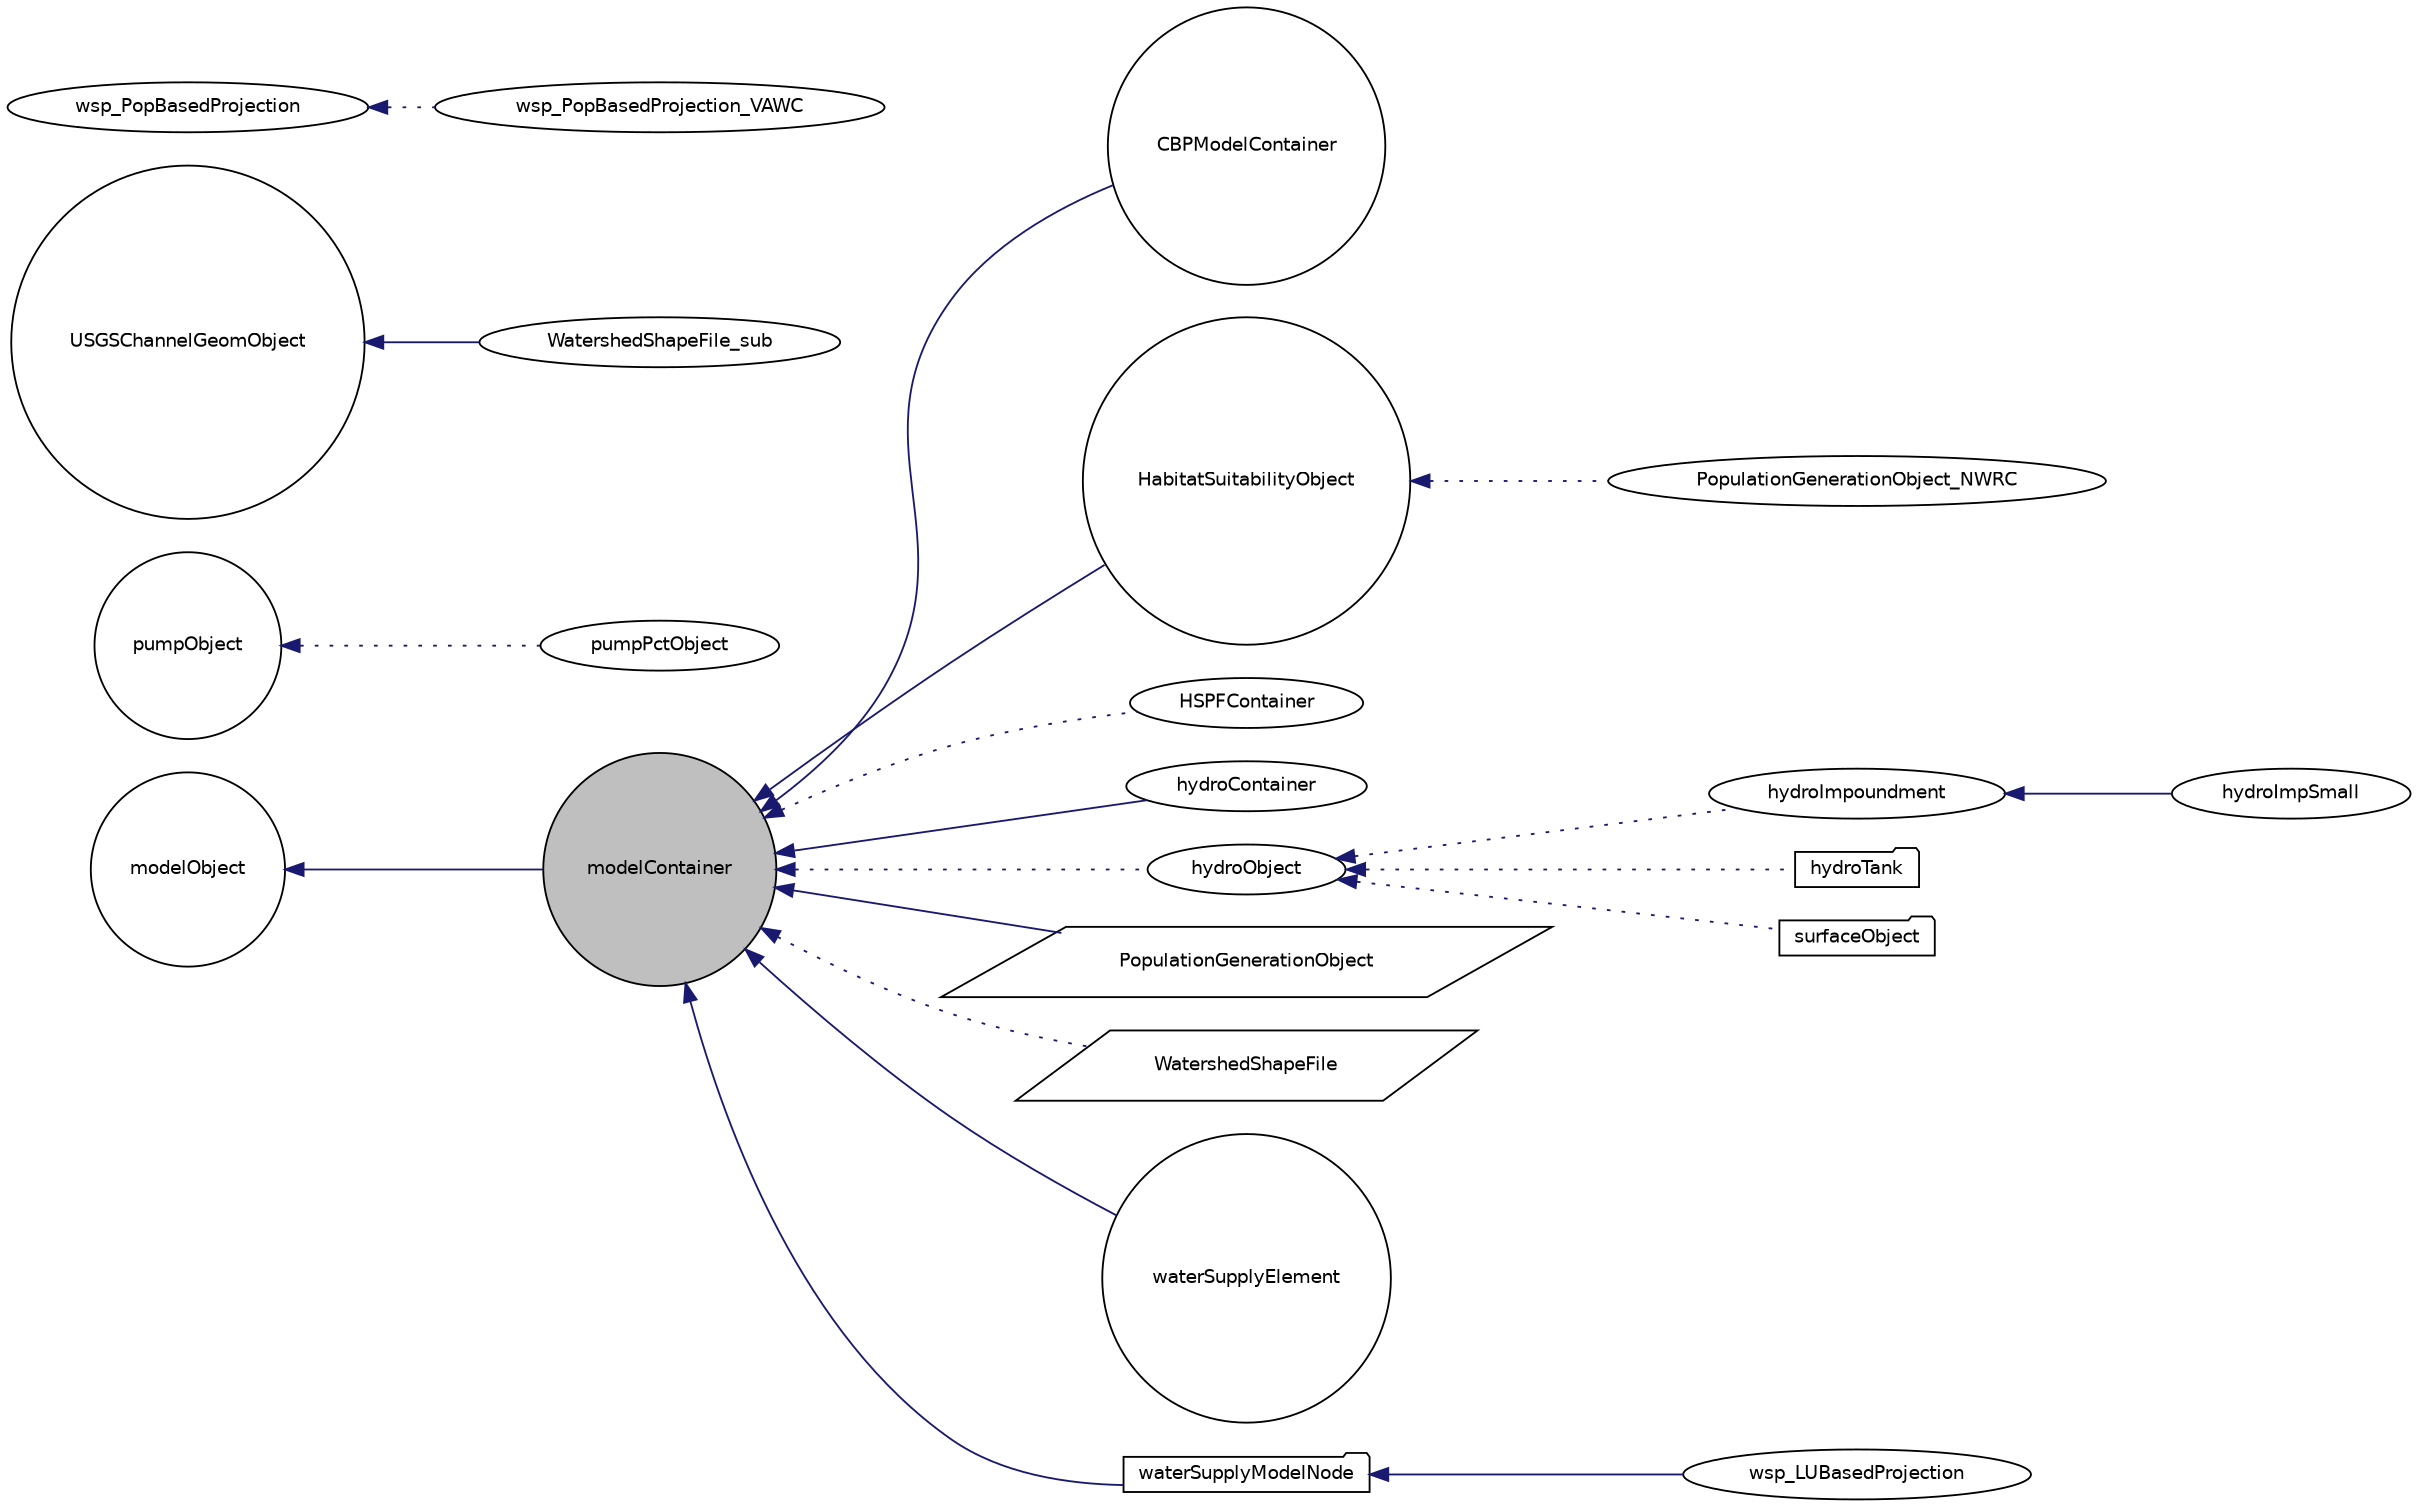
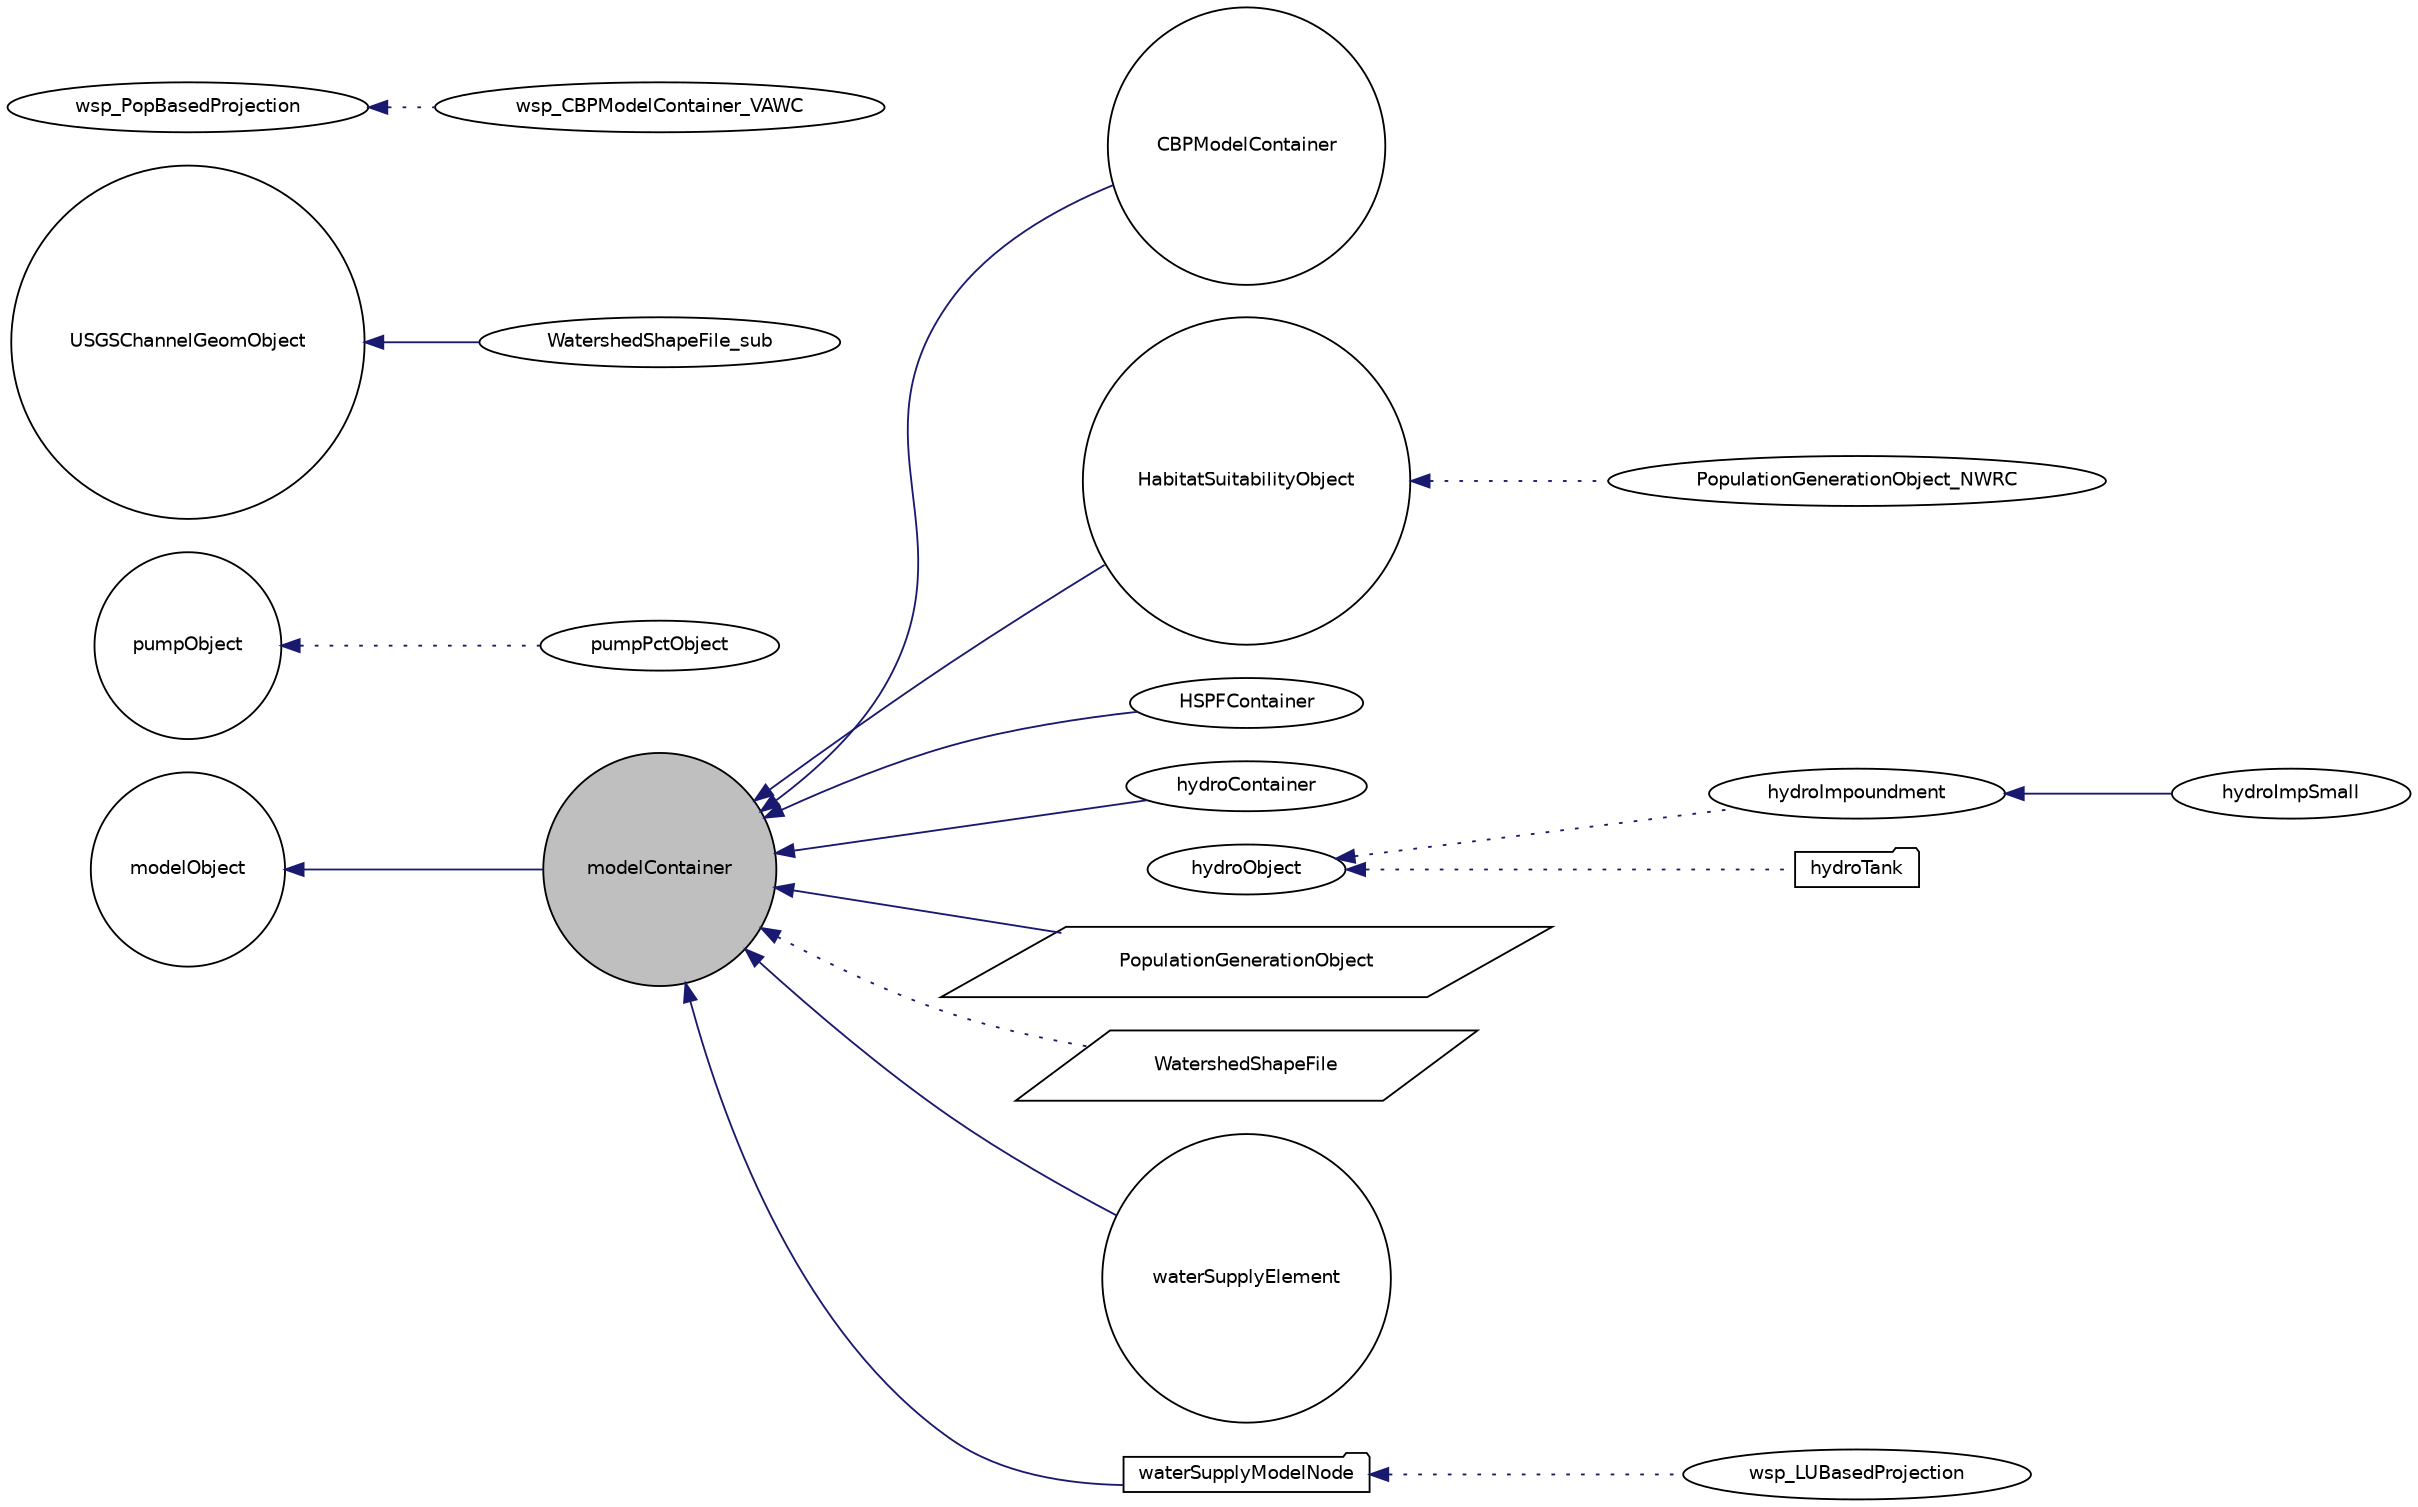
node "wsp_PopBasedProjection_VAWC": label "wsp_PopBasedProjection_VAWC" -> "wsp_CBPModelContainer_VAWC"
edge "HSPFContainer" -> "modelContainer": style dotted -> solid
edge "hydroObject" -> "modelContainer": removed
node "surfaceObject": removed
edge "wsp_LUBasedProjection" -> "waterSupplyModelNode": style solid -> dotted
